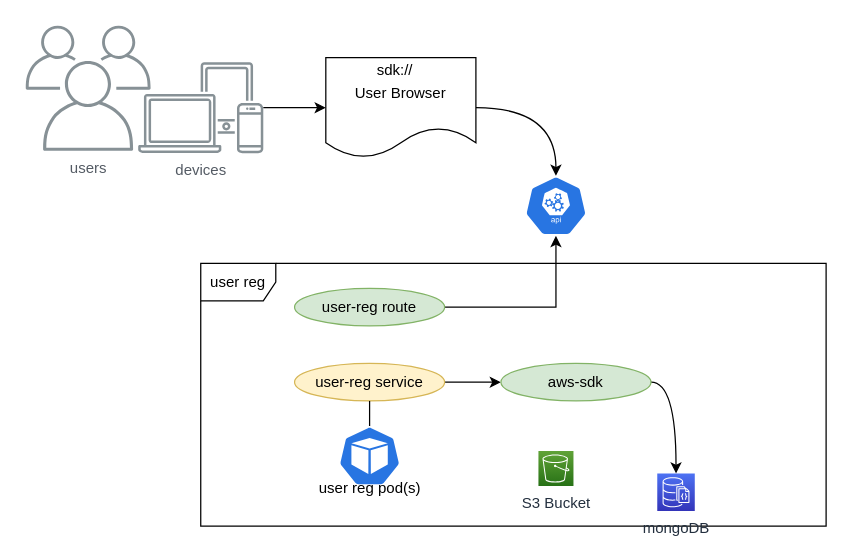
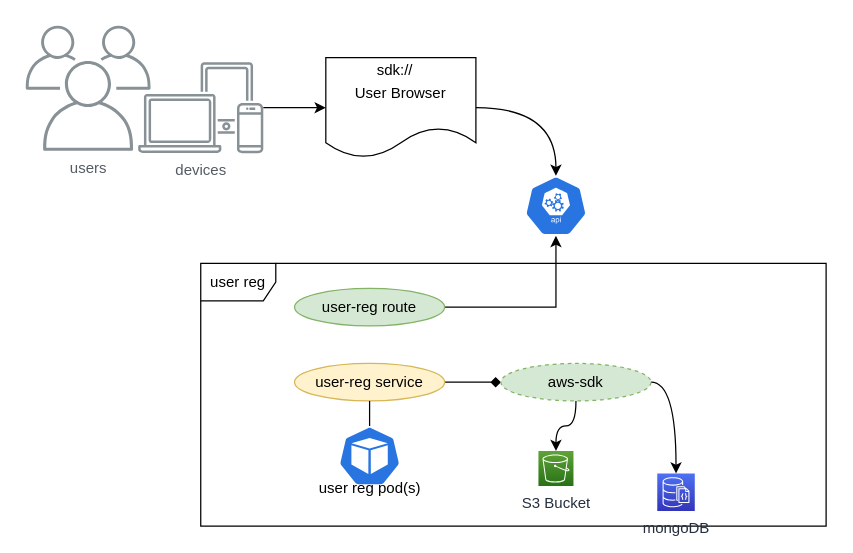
edge "user-reg service" -> "aws-sdk": arrowhead classic -> diamond
node "aws-sdk": style solid -> dashed
edge "aws-sdk" -> "S3 Bucket": added
